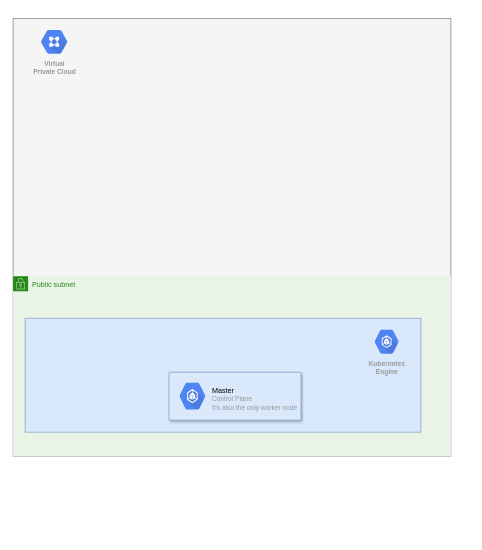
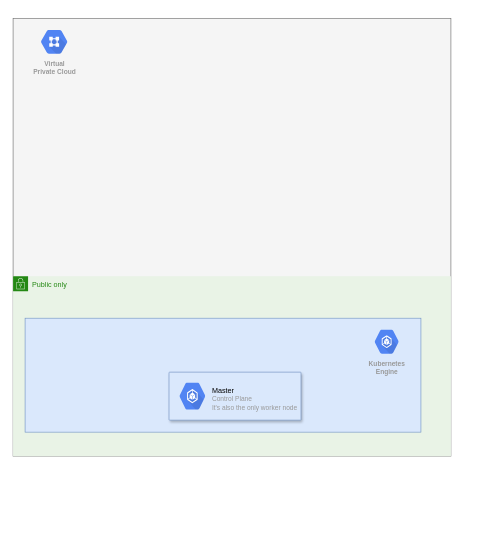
node "Public subnet": label "Public subnet" -> "Public only"
